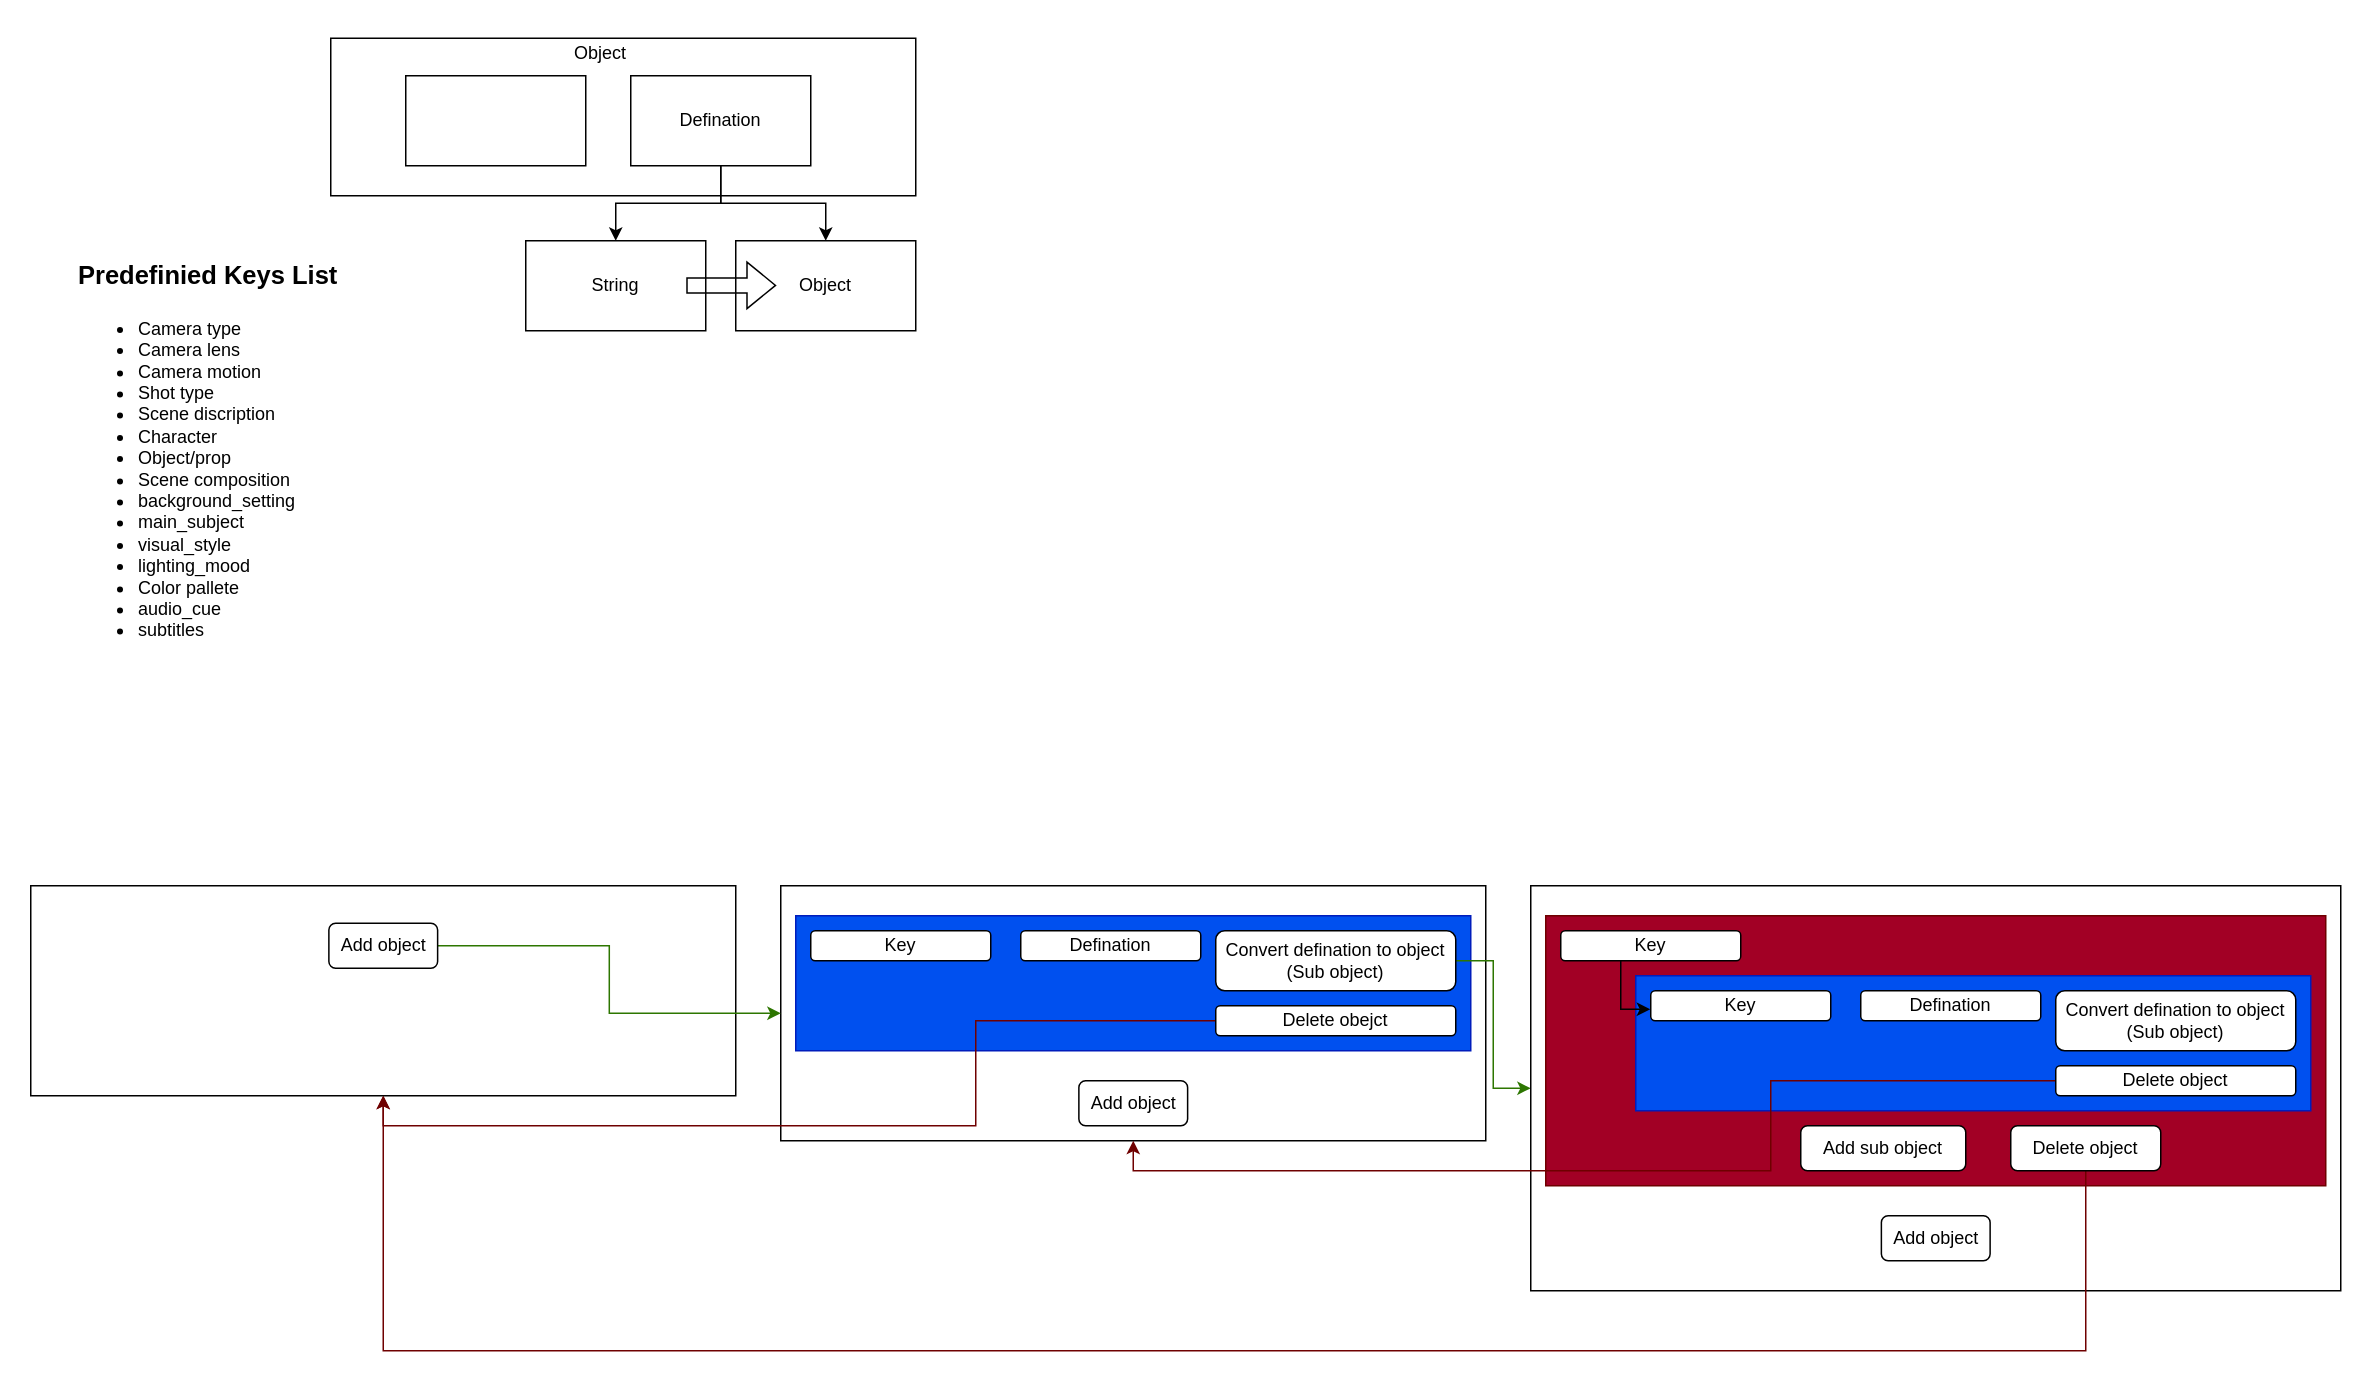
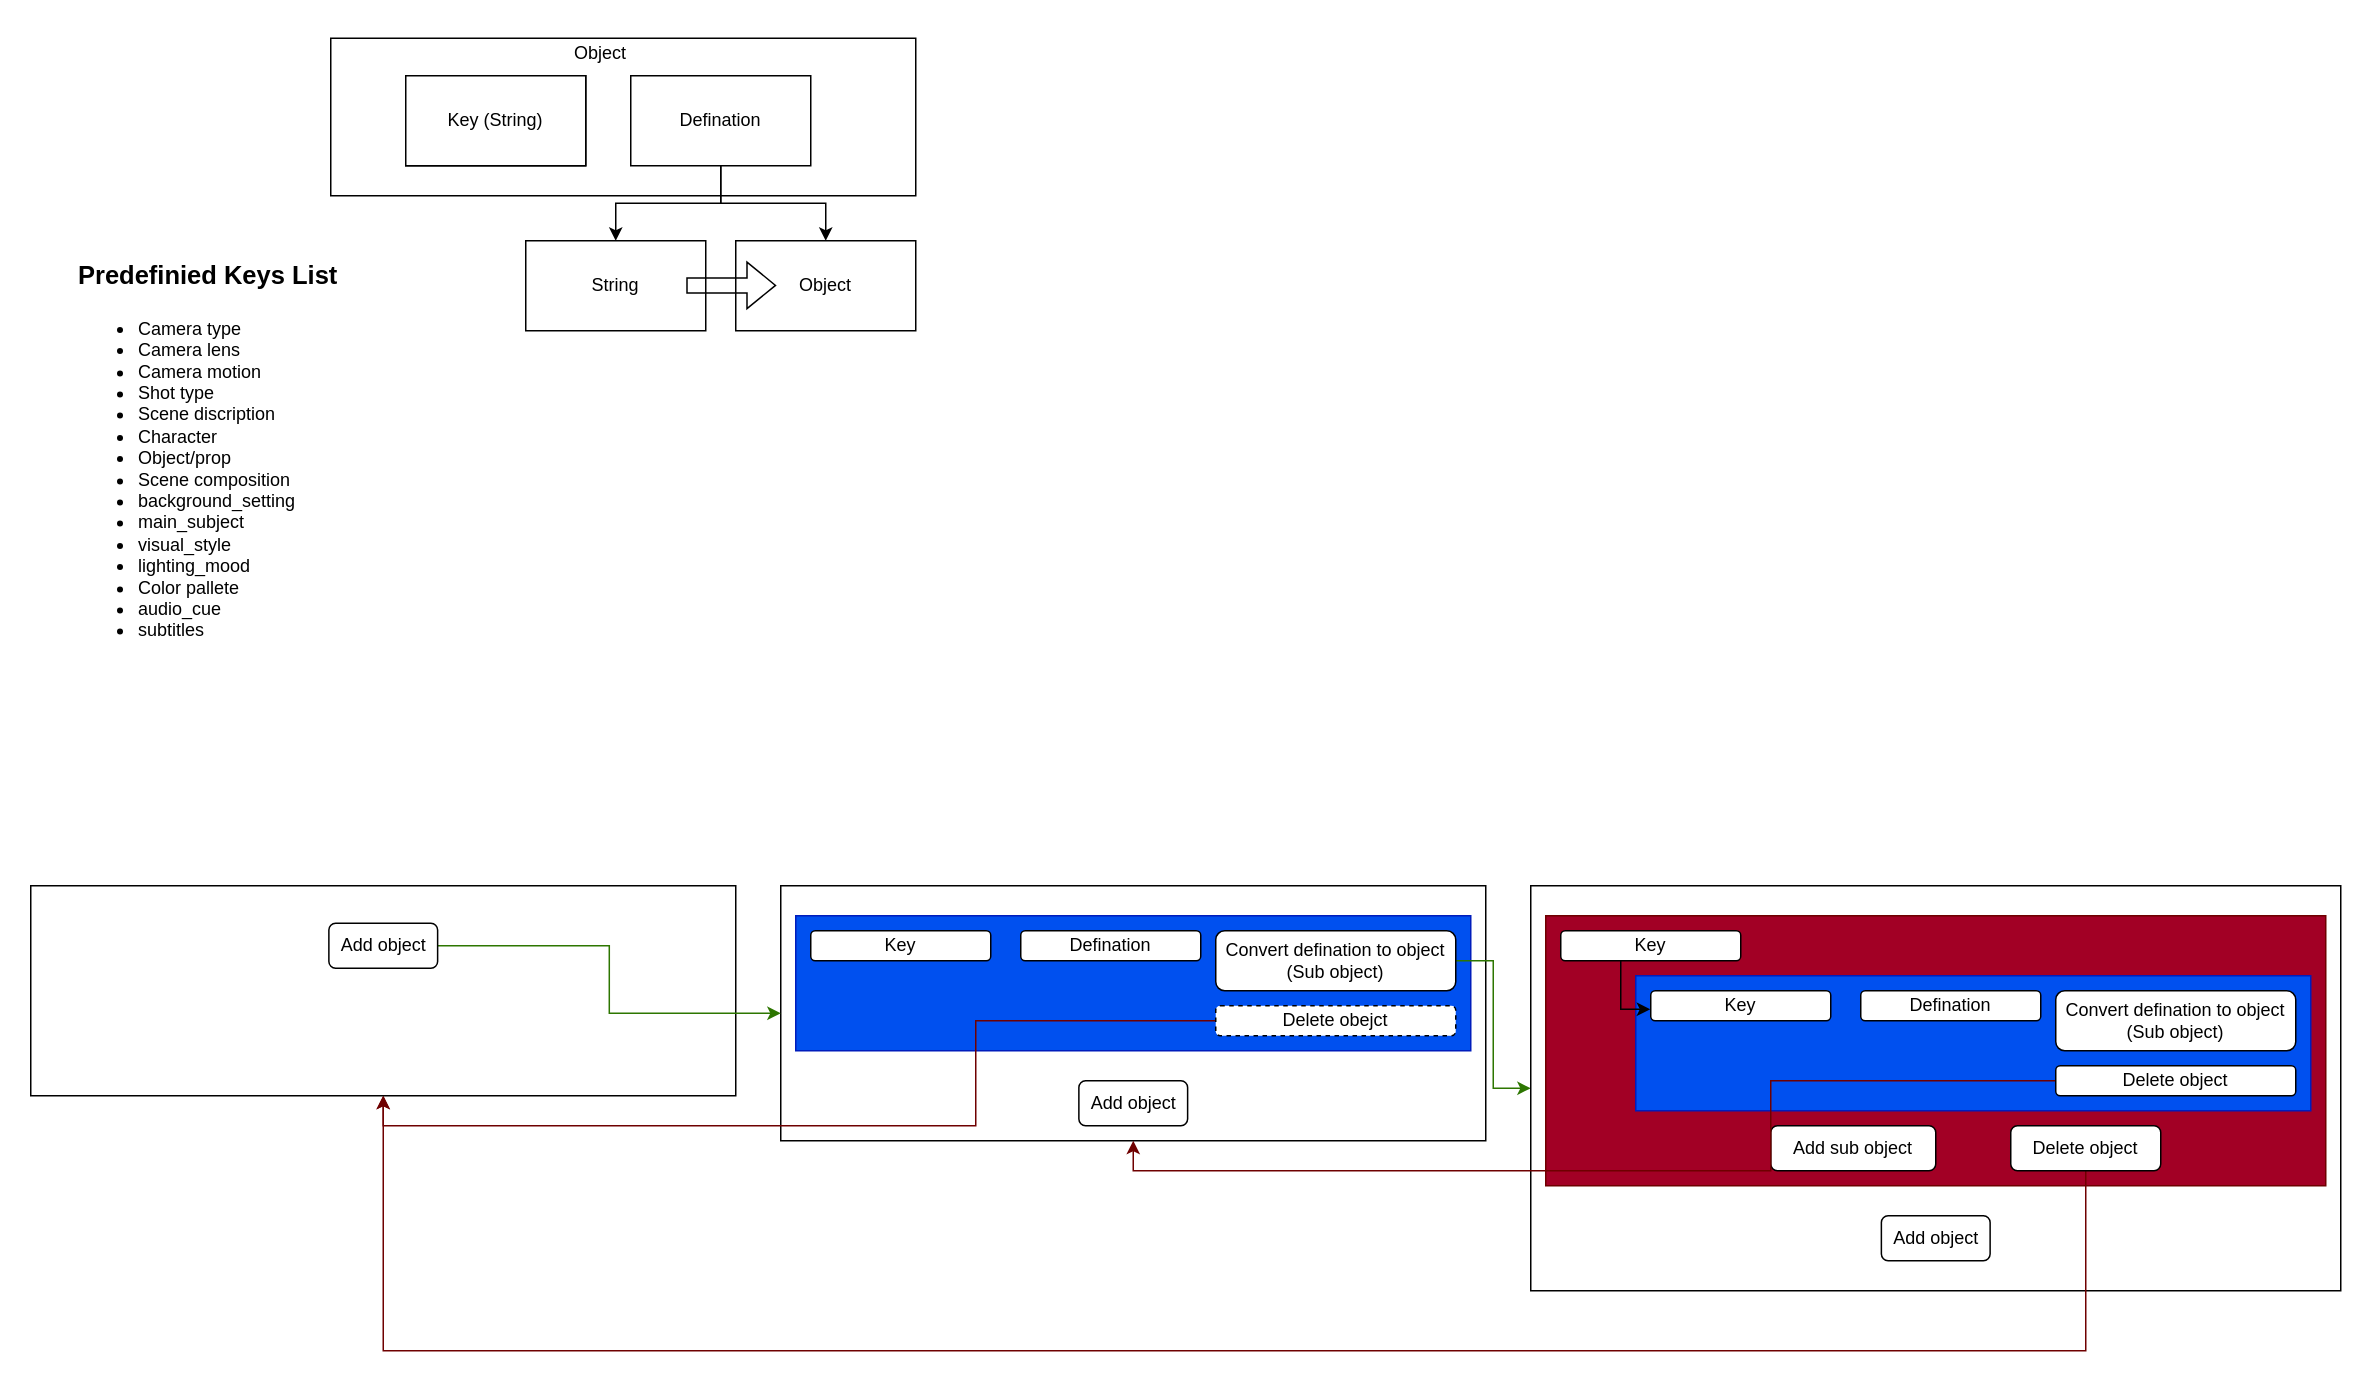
node "Key (String)": added
node "Delete obejct": style solid -> dashed
node "Add sub object": moved (1883, 1148) -> (1853, 1148)
